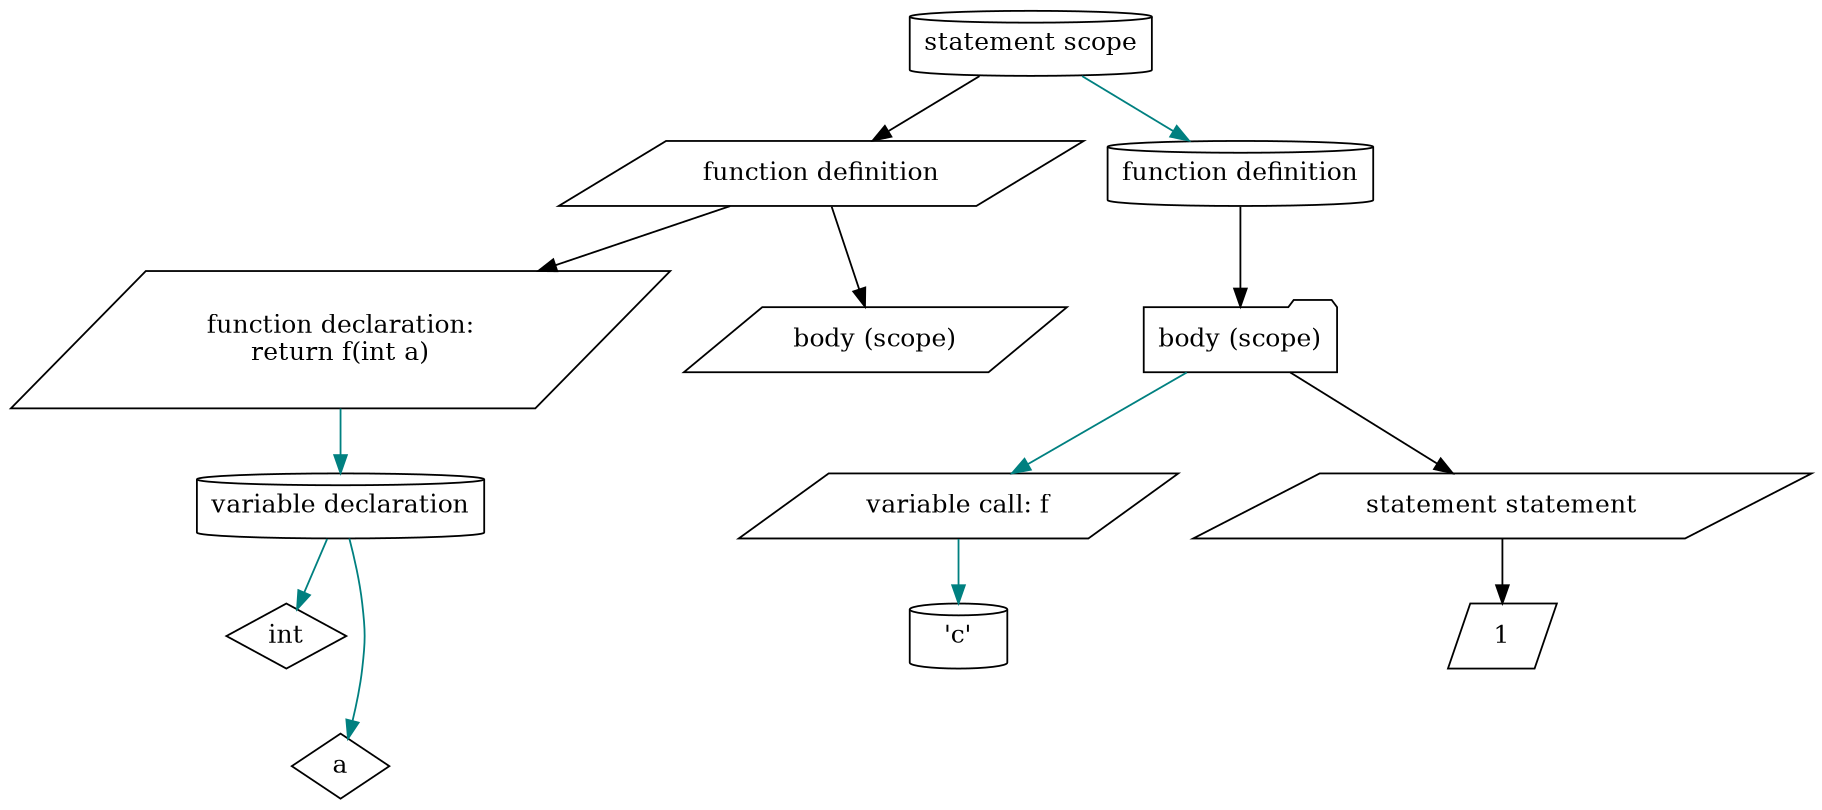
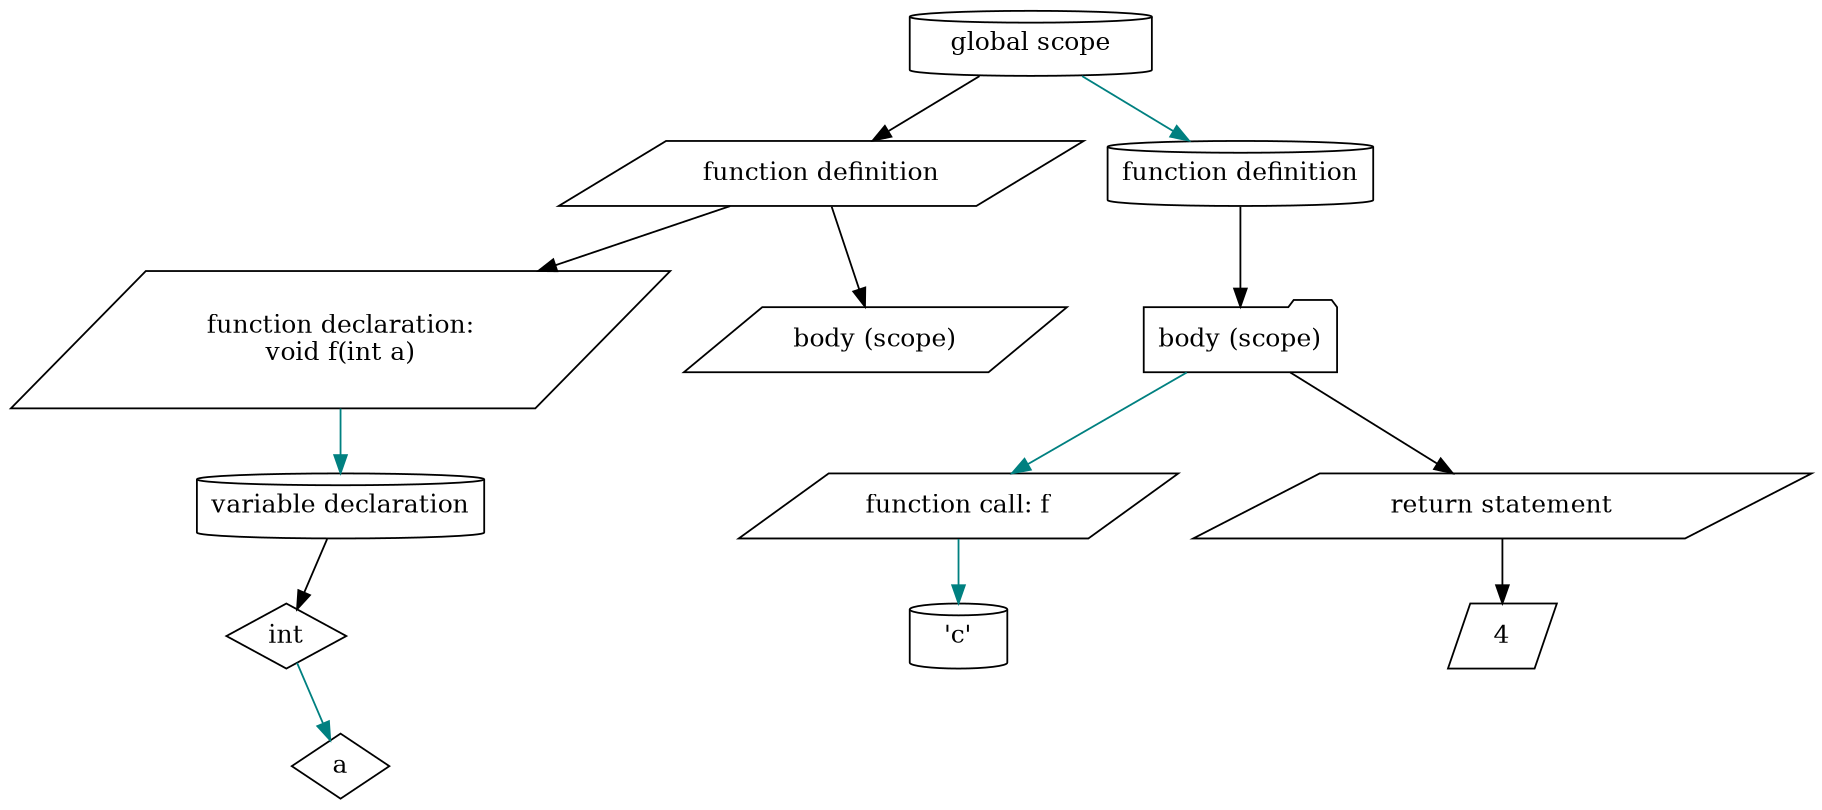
node "statement scope": label "statement scope" -> "global scope"
node "function declaration: return f(int a)": label "function declaration: return f(int a)" -> "function declaration: void f(int a)"
node "variable call: f": label "variable call: f" -> "function call: f"
node "statement statement": label "statement statement" -> "return statement"
edge "variable declaration" -> "int": color teal -> black
edge "variable declaration" -> "a": now "int" -> "a"
node "1": label "1" -> "4"
